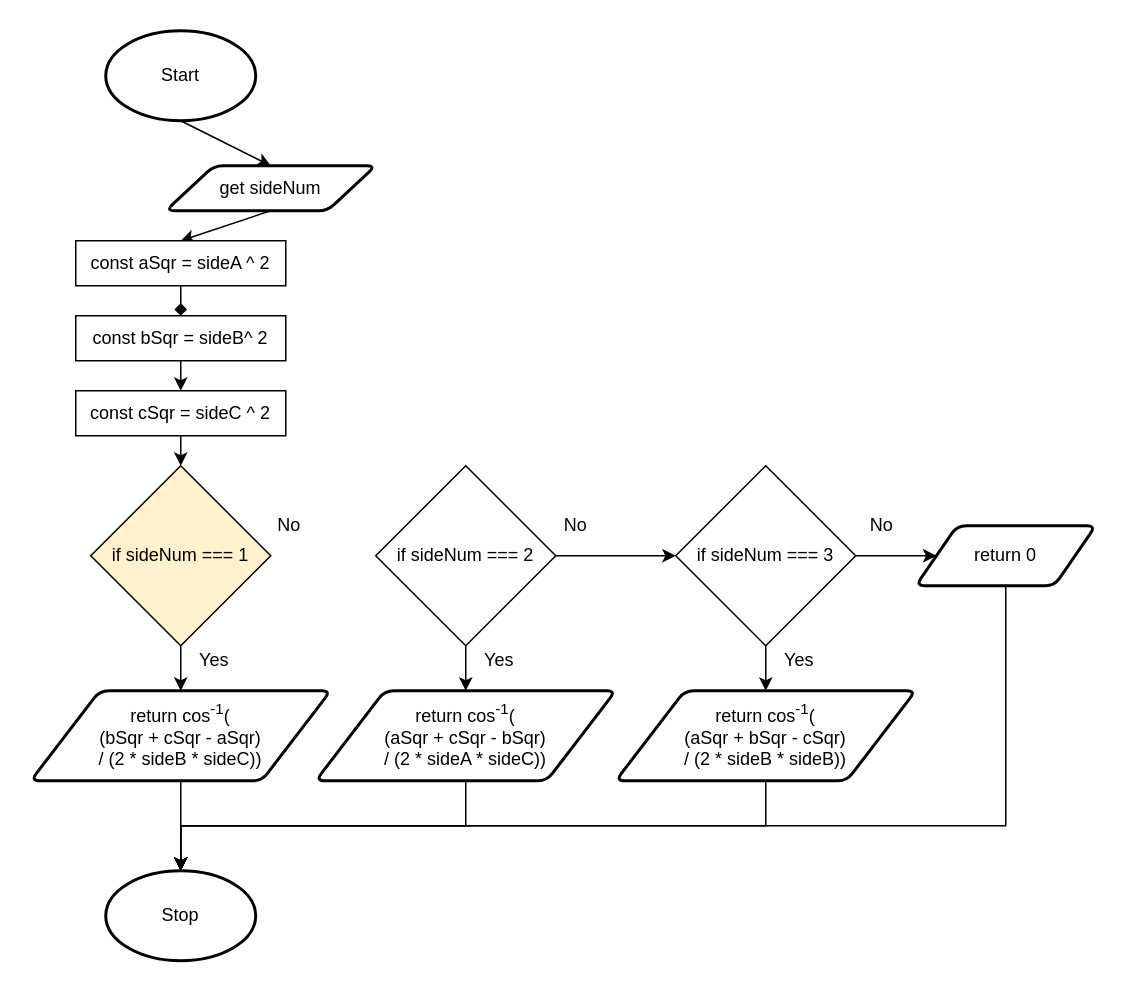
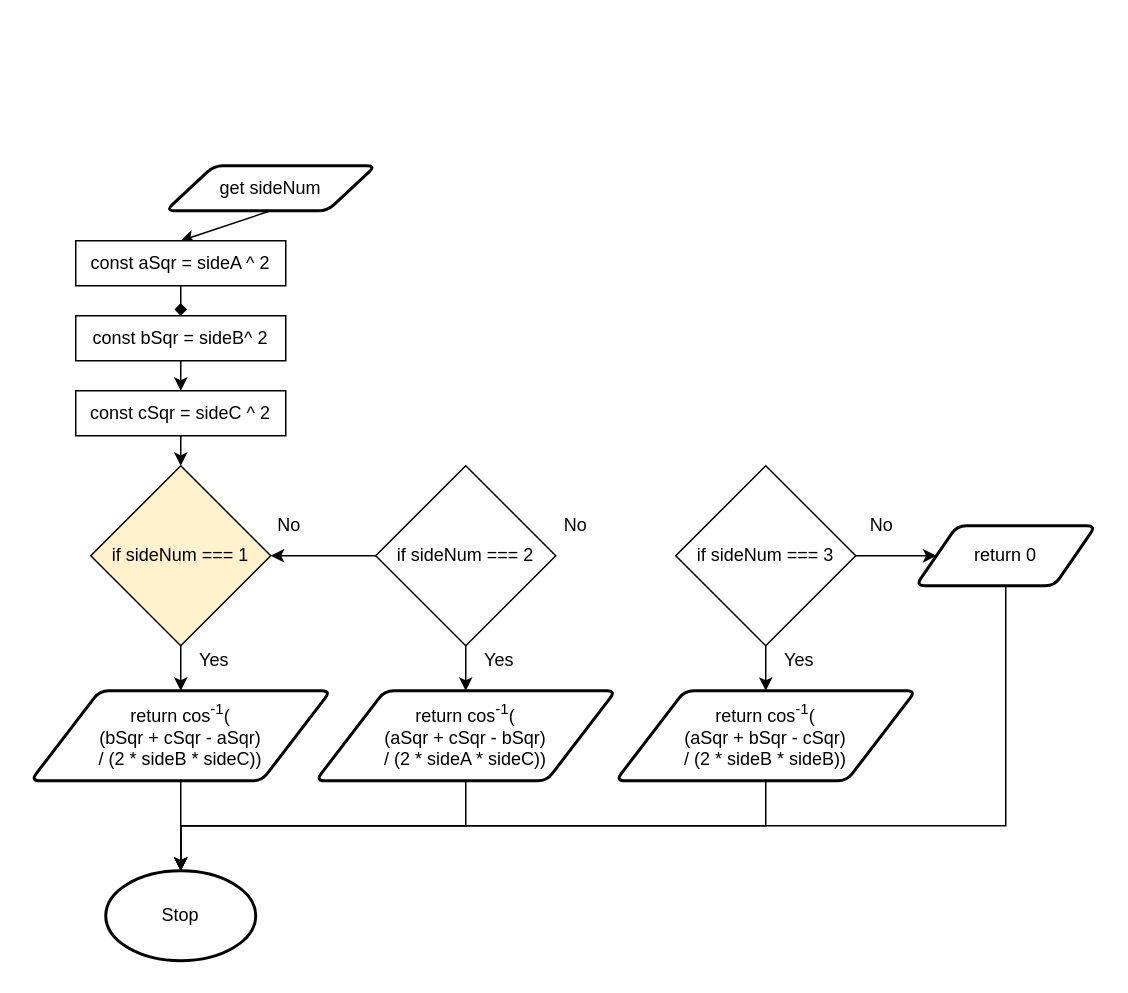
node "Start": removed
edge "Start" -> "get sideNum": removed
edge "if sideNum === 2" -> "if sideNum === 3": now "if sideNum === 2" -> "if sideNum === 1"
